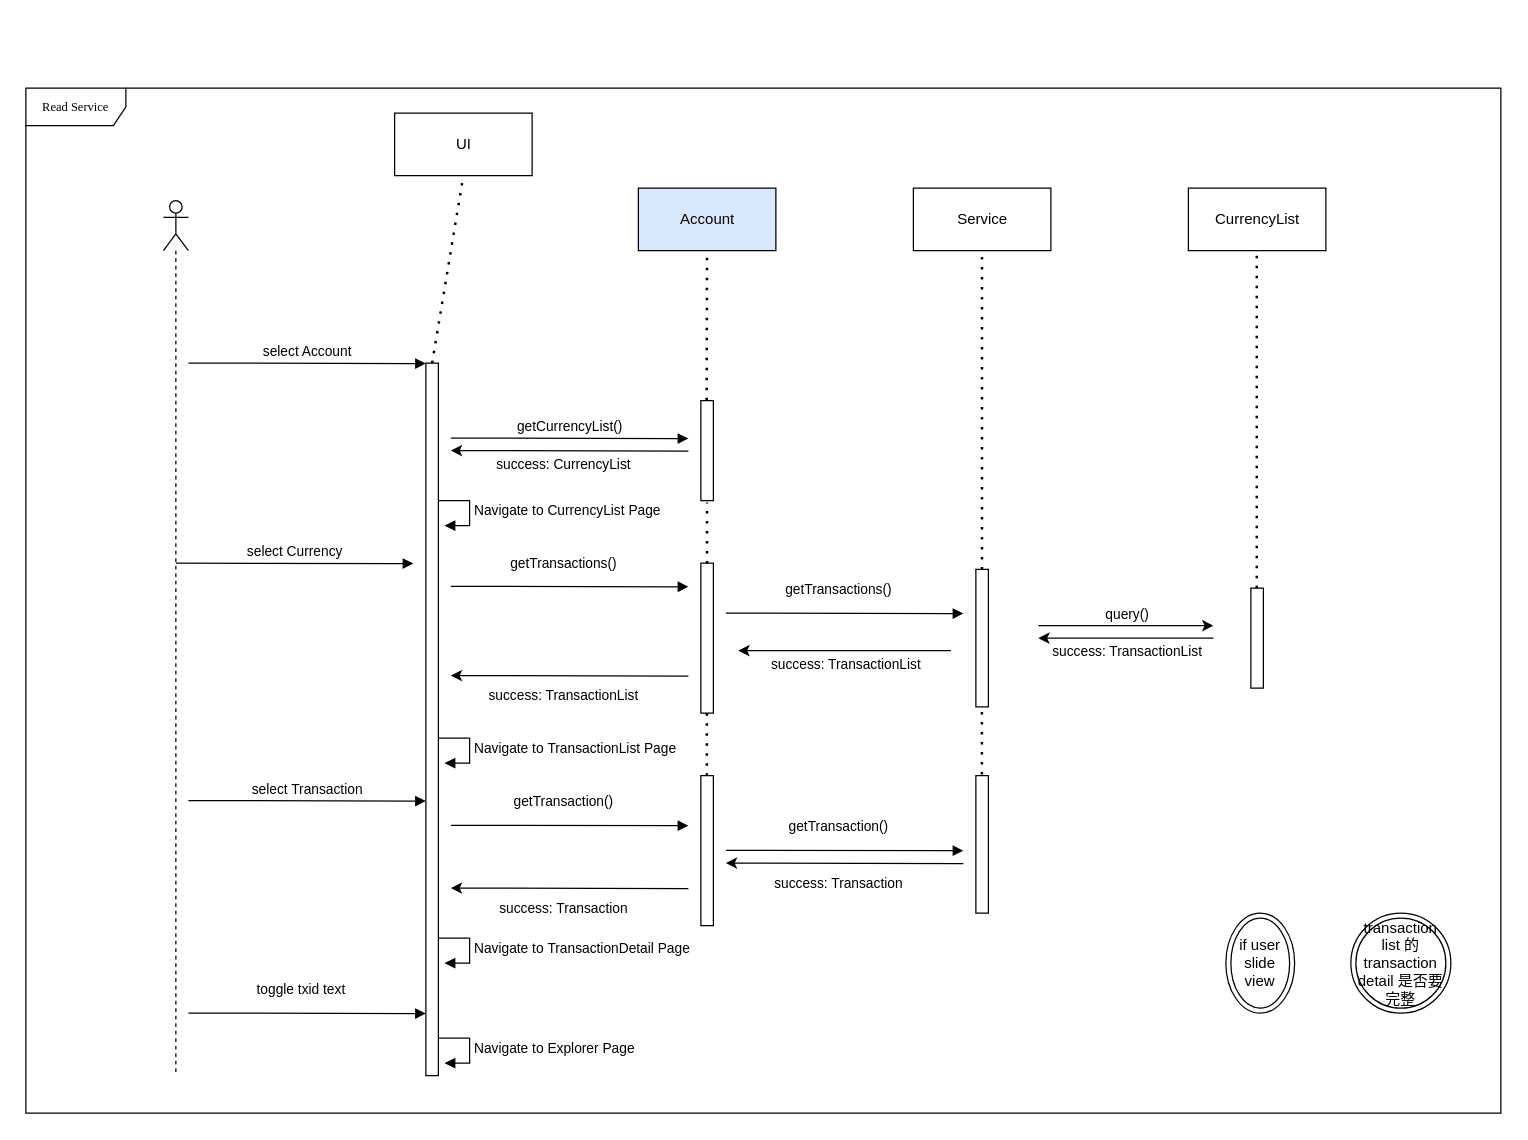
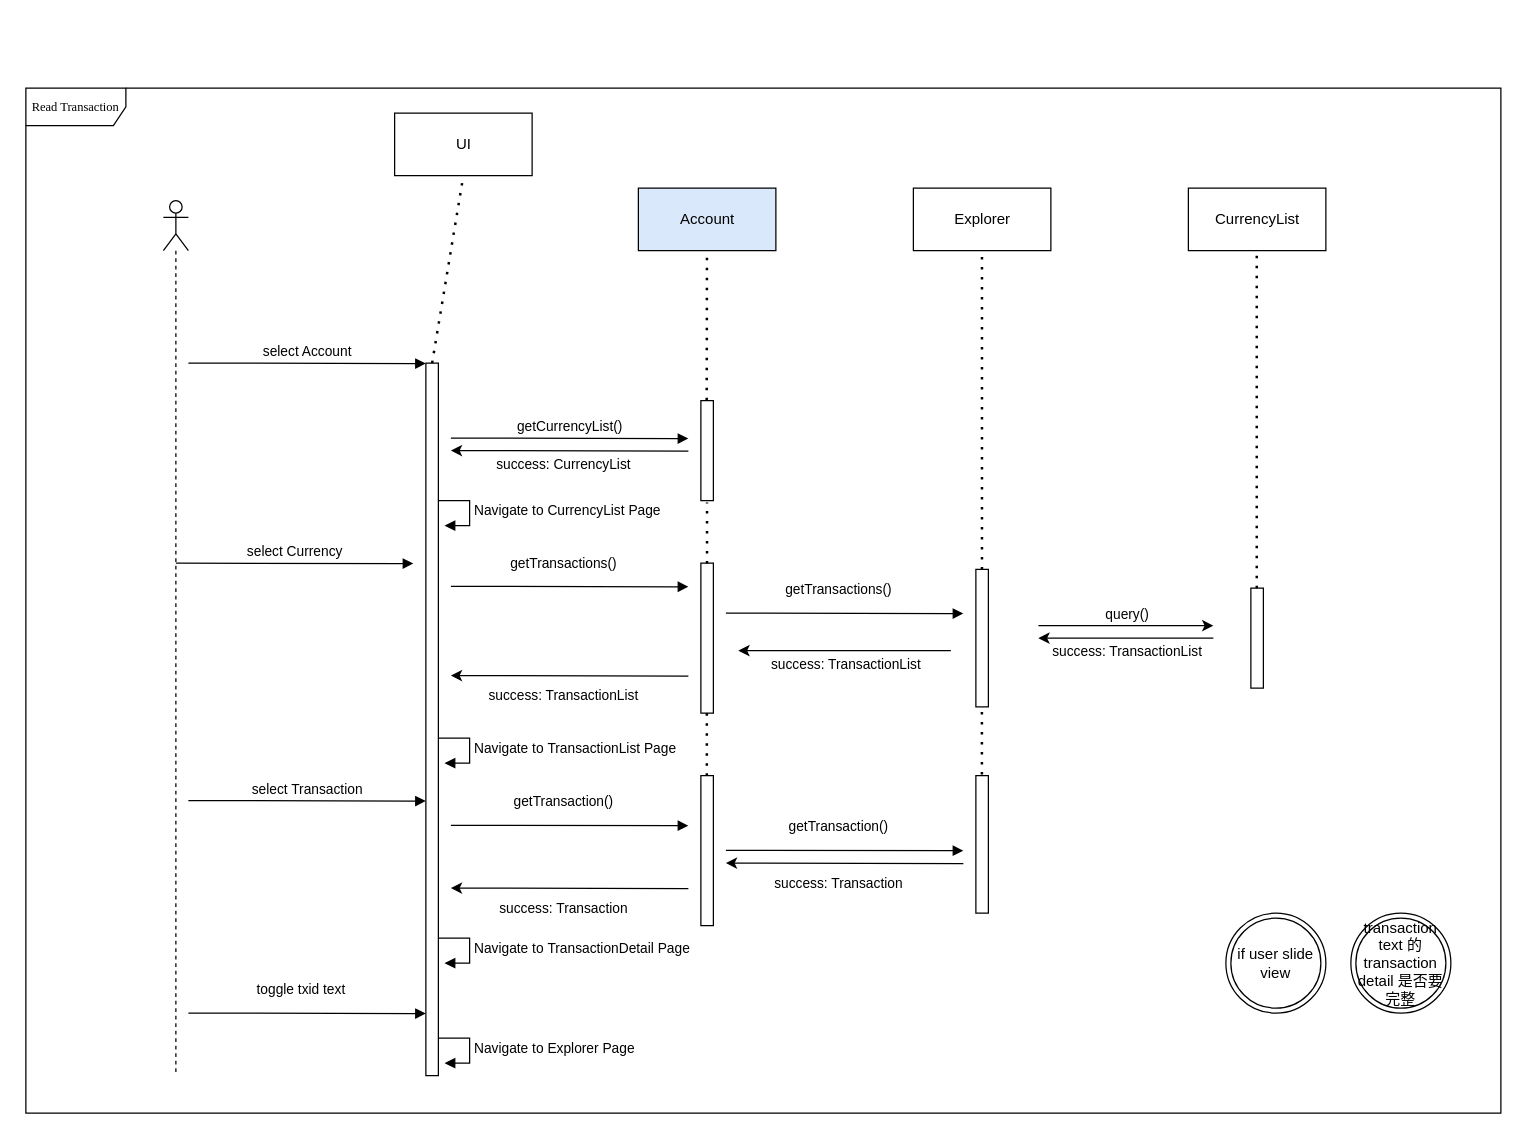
node "Read Service": label "Read Service" -> "Read Transaction"
node "Service": label "Service" -> "Explorer"
node "if user slide view": size 69x100 -> 100x100
node "transaction list 的 transaction detail 是否要完整": label "transaction list 的 transaction detail 是否要完整" -> "transaction text 的 transaction detail 是否要完整"
